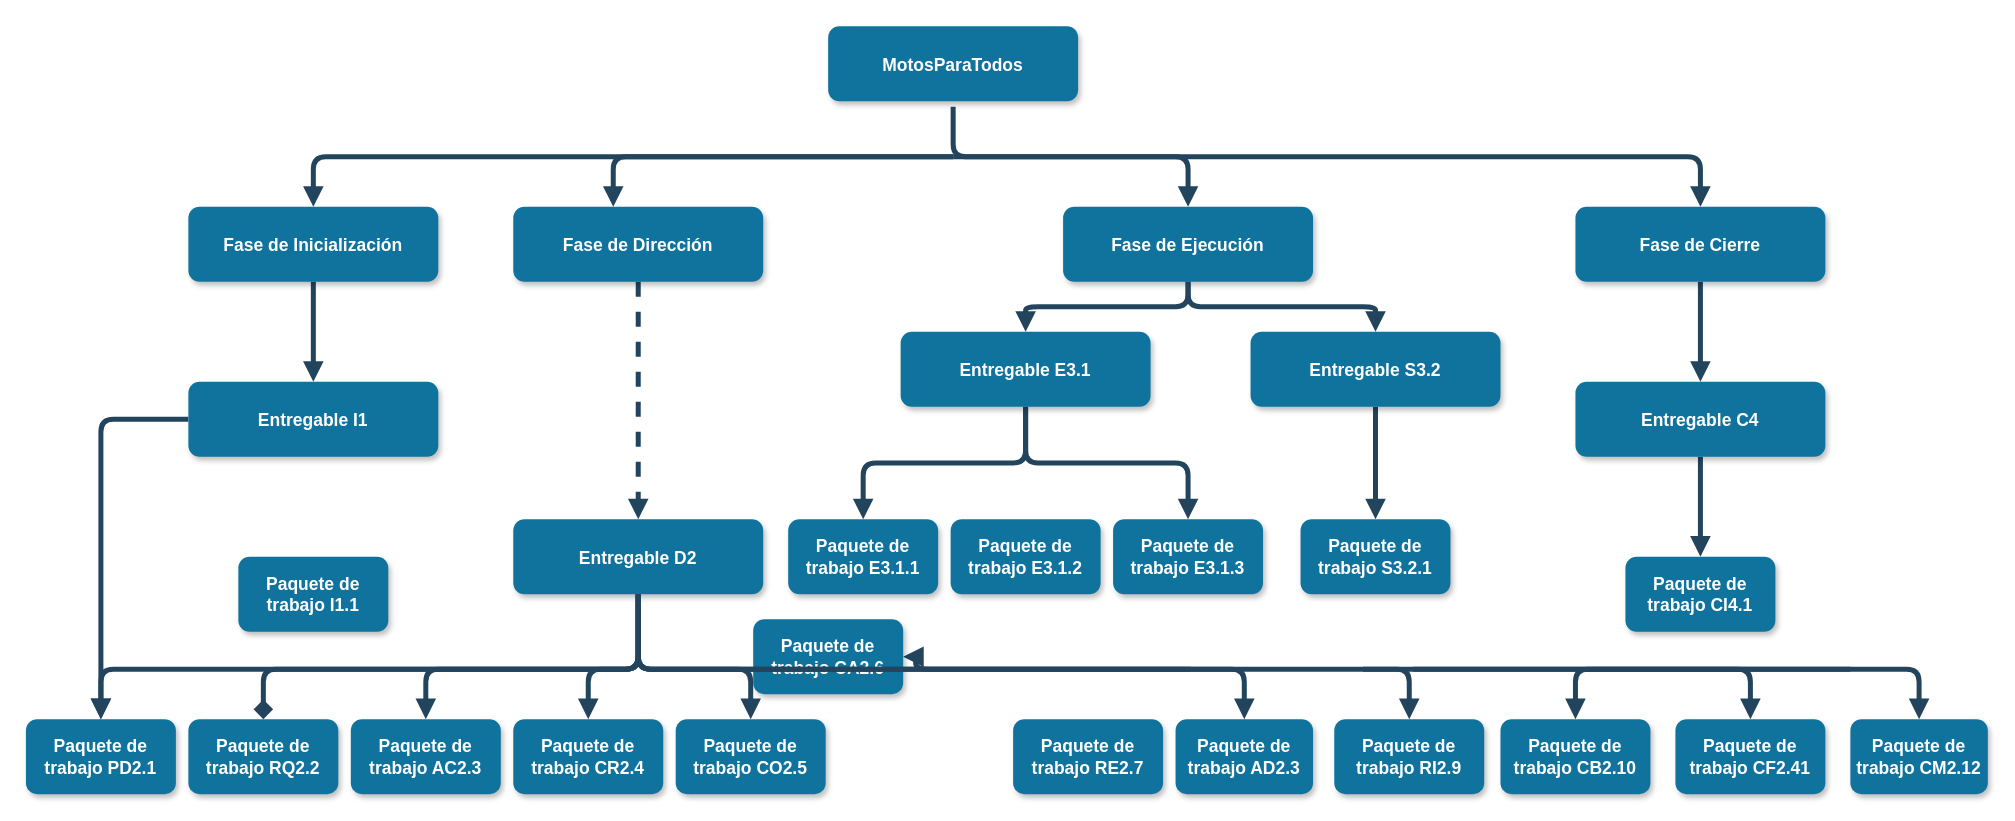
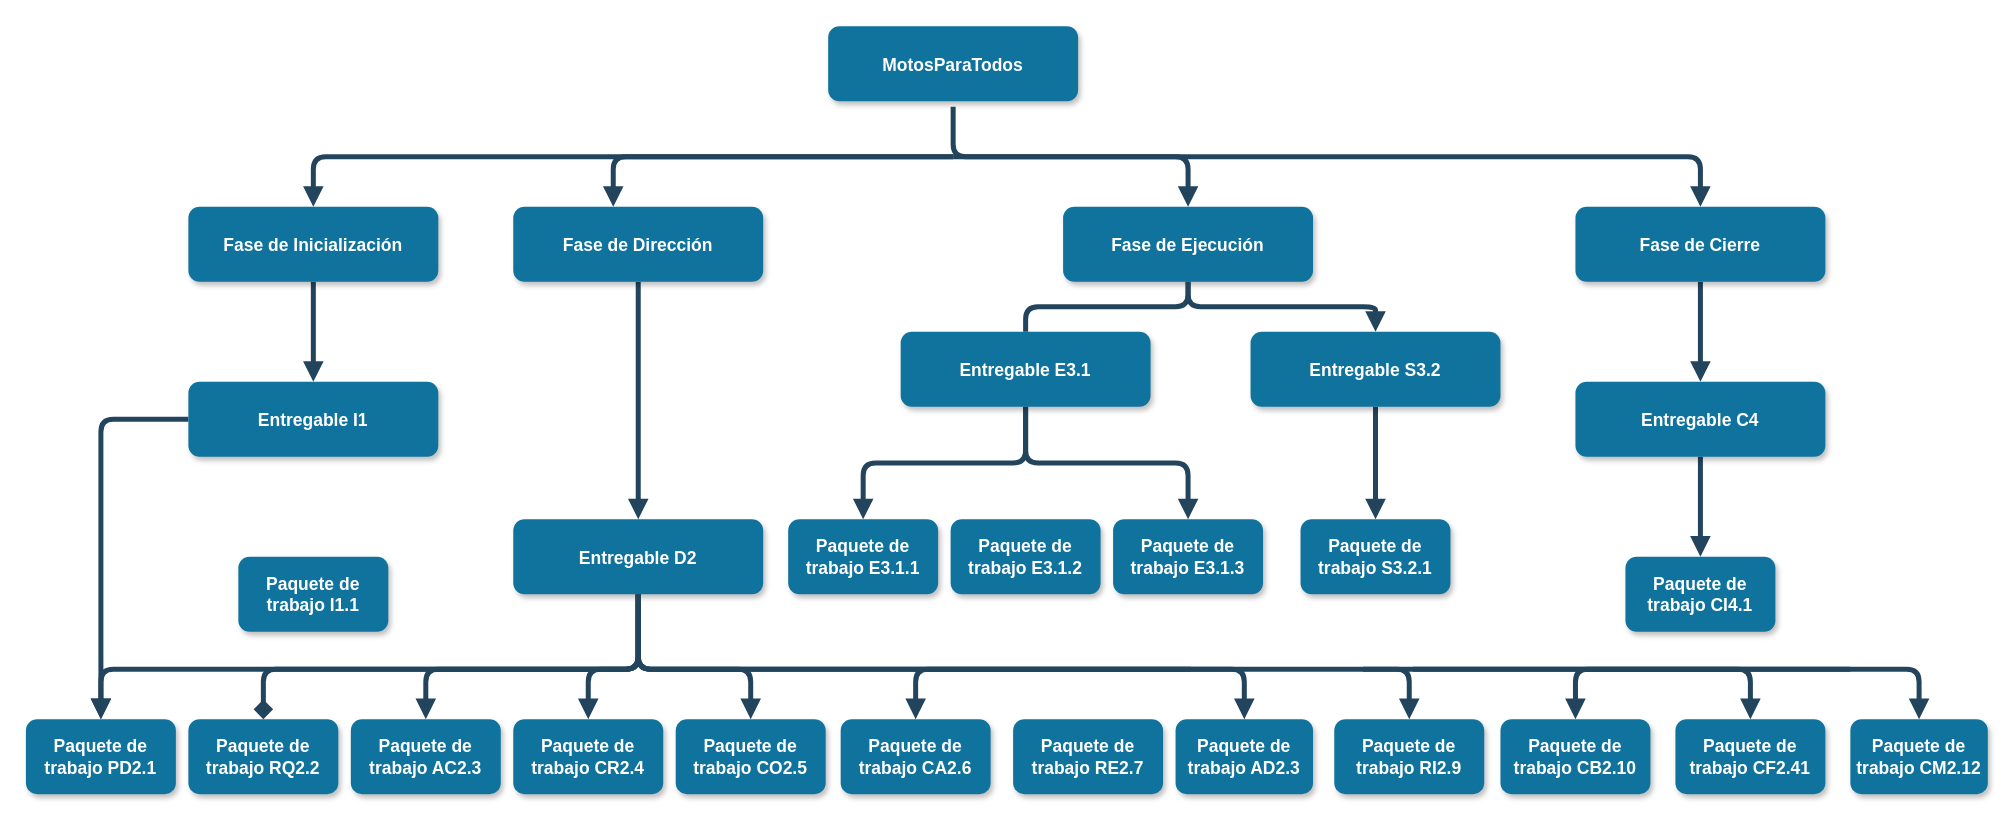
edge "Fase de Dirección" -> "Entregable D2": style dashed -> solid
edge "Fase de Ejecución" -> "Entregable E3.1": arrowhead block -> none
node "Paquete de trabajo CA2.6": moved (828, 657) -> (916, 757)
